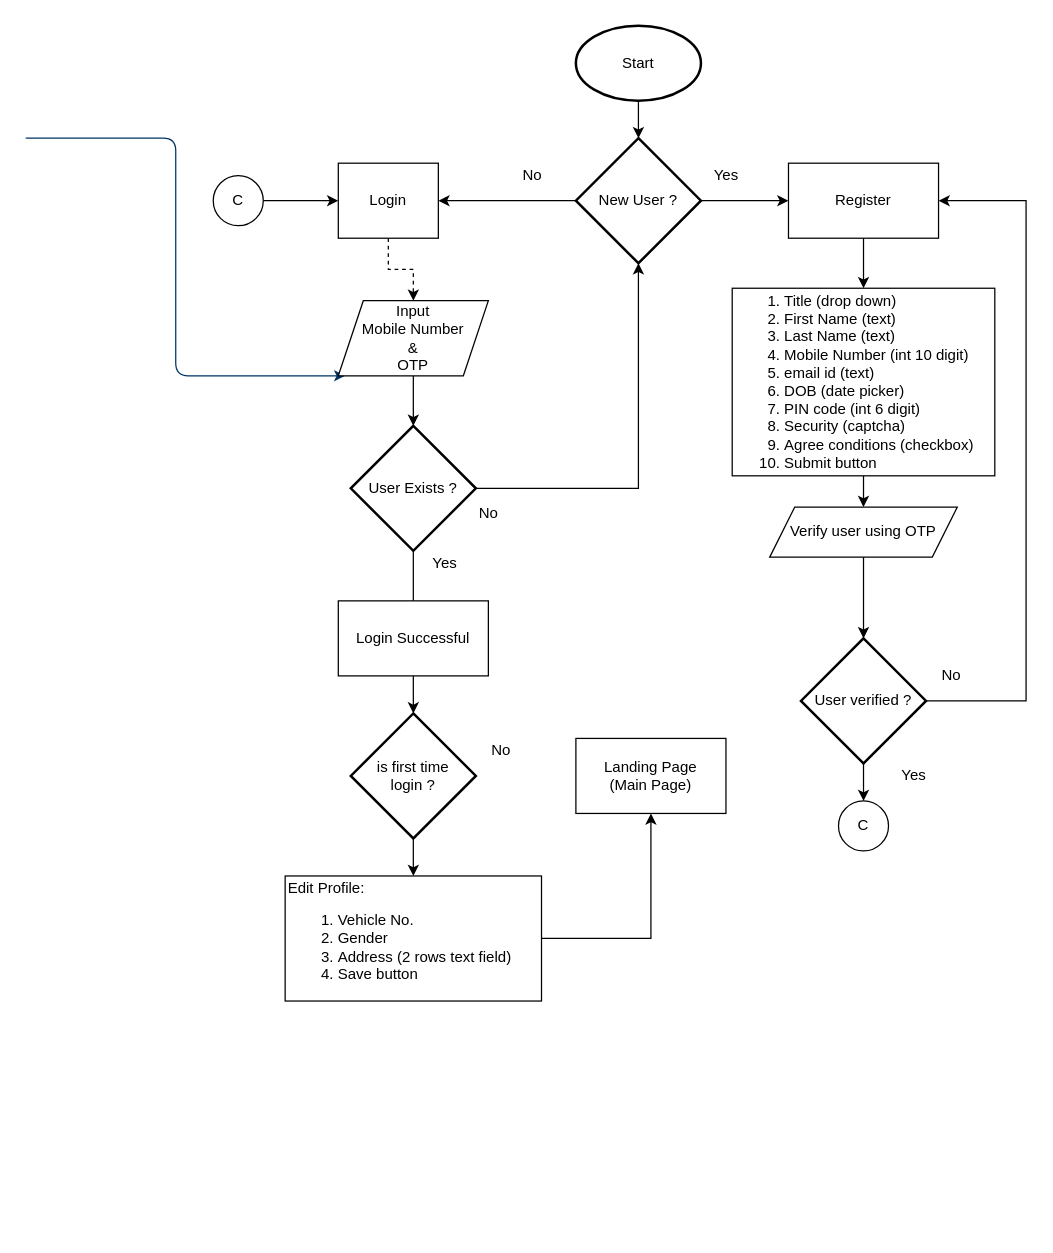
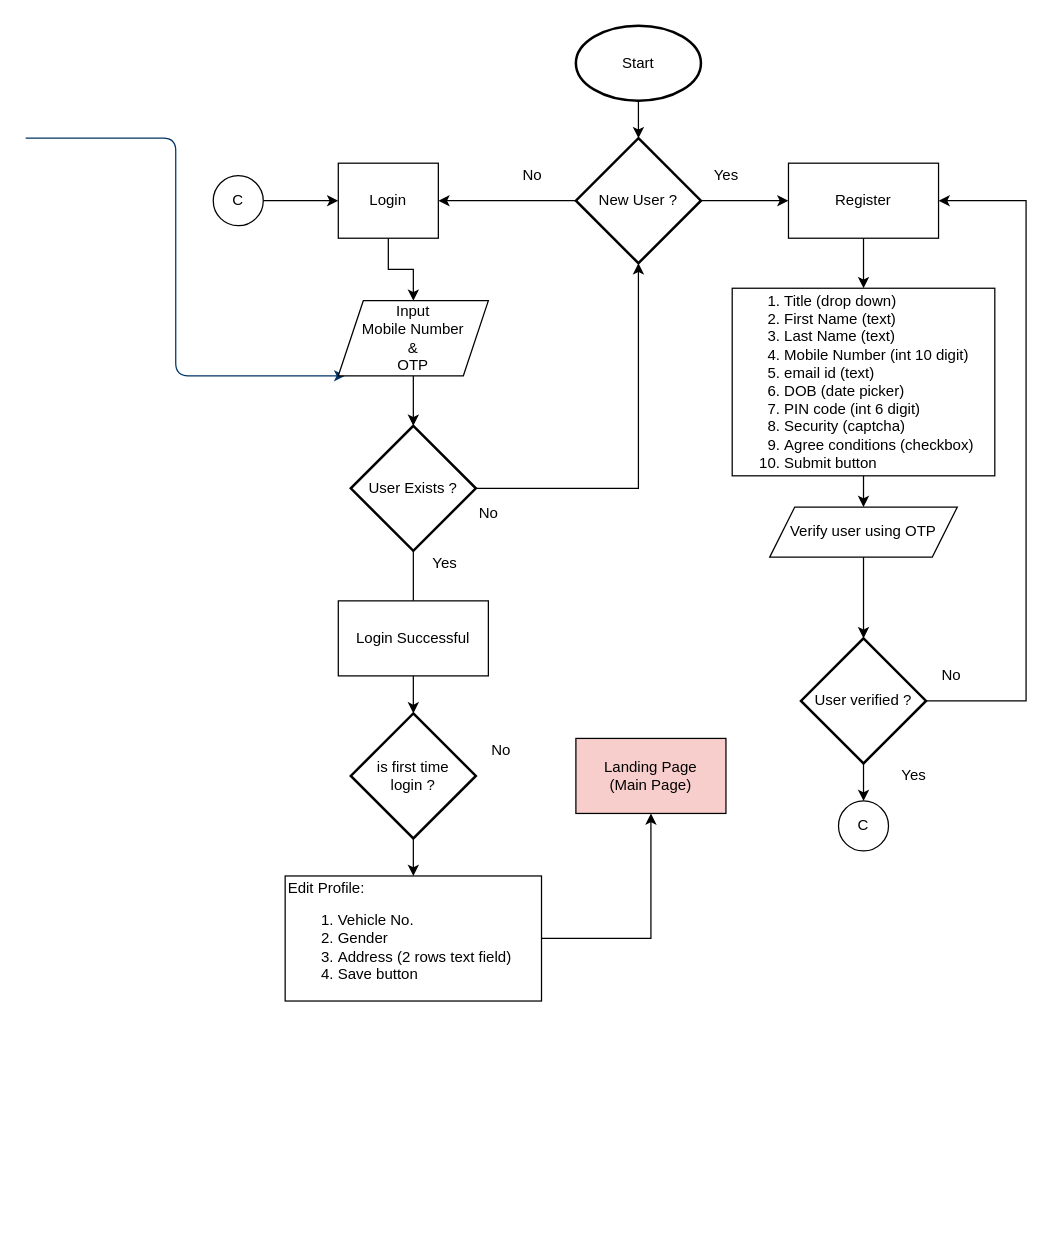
edge "Login" -> "Input Mobile Number & OTP": style dashed -> solid
node "Landing Page (Main Page)": fillcolor #ffffff -> #f8cecc
